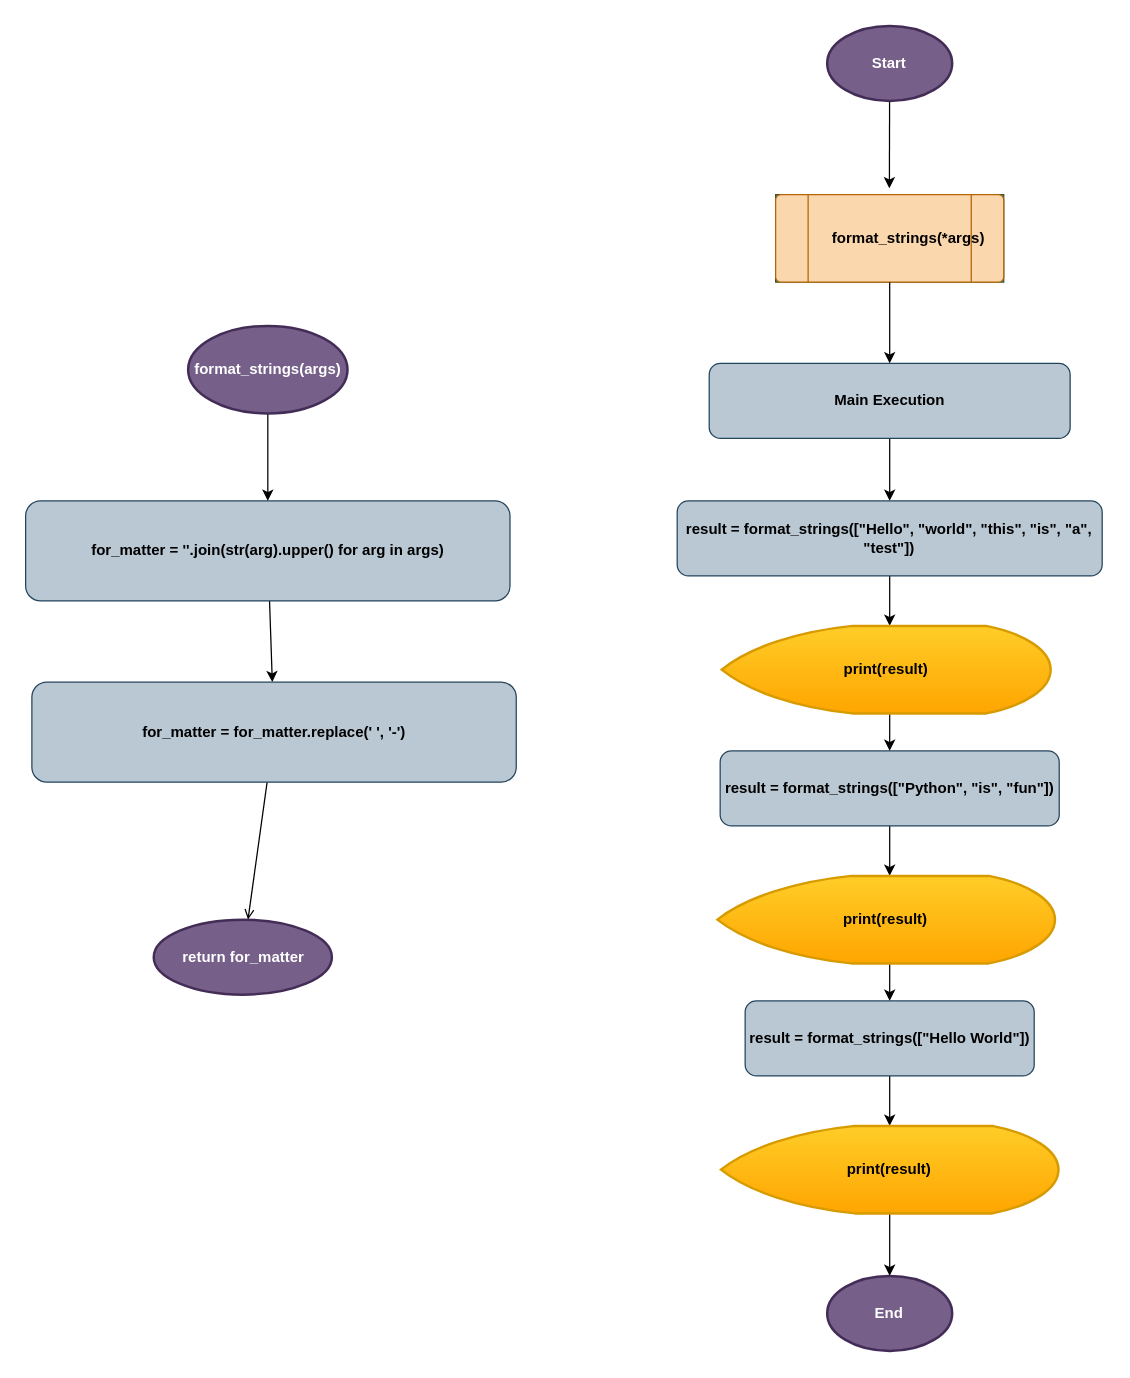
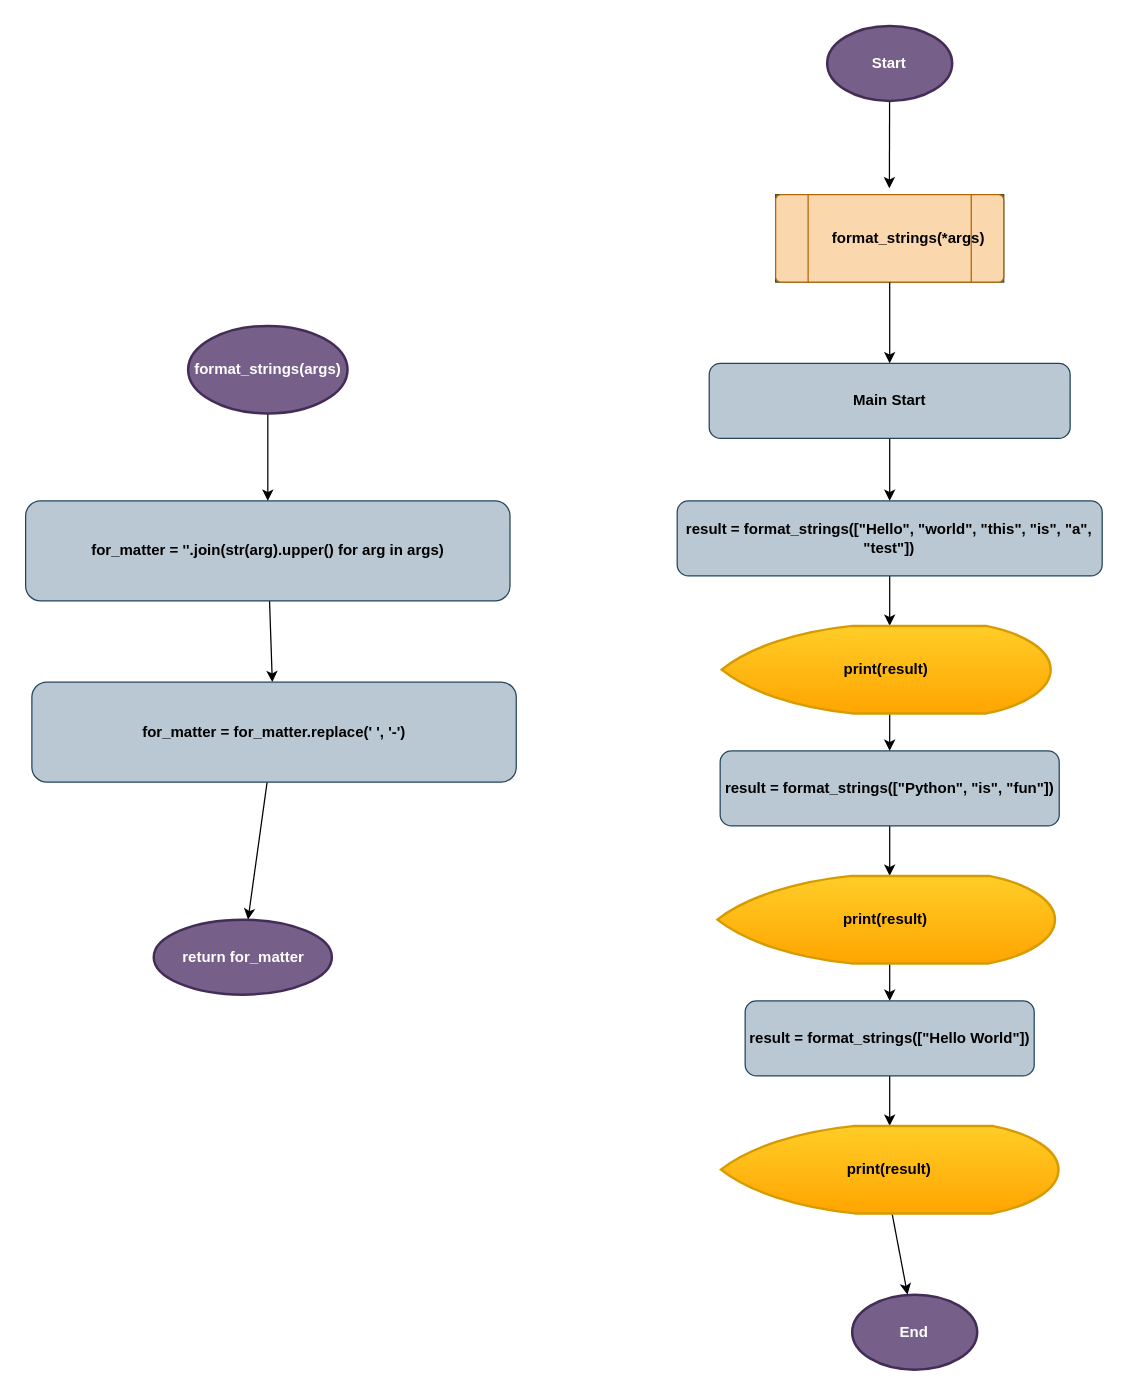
node "Main Execution": label "Main Execution" -> "Main Start"
edge "for_matter = for_matter.replace(' ', '-')" -> "return for_matter": arrowhead open -> classic
node "End": moved (890, 1313) -> (915, 1332)
